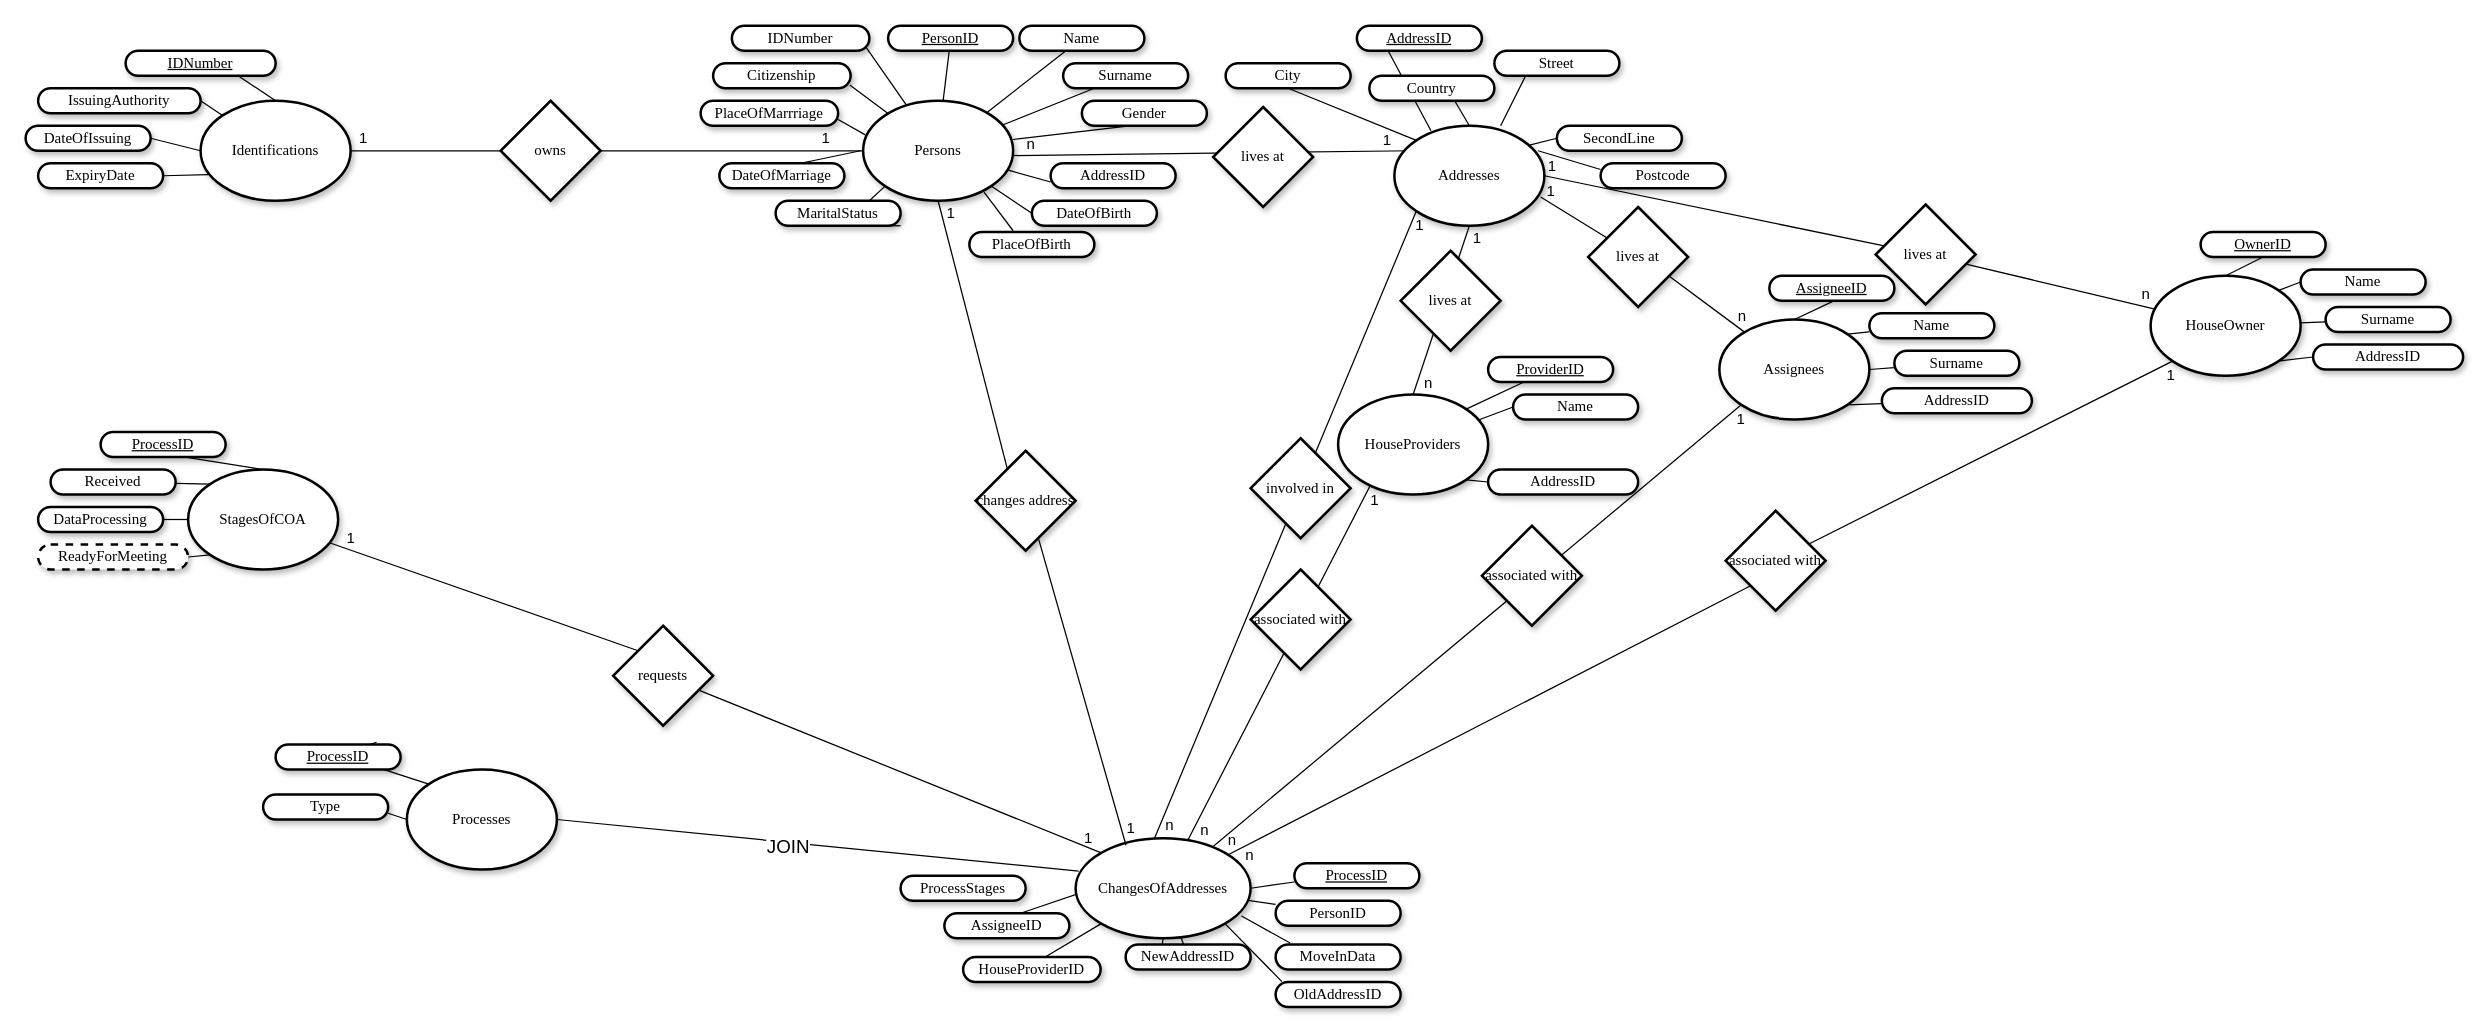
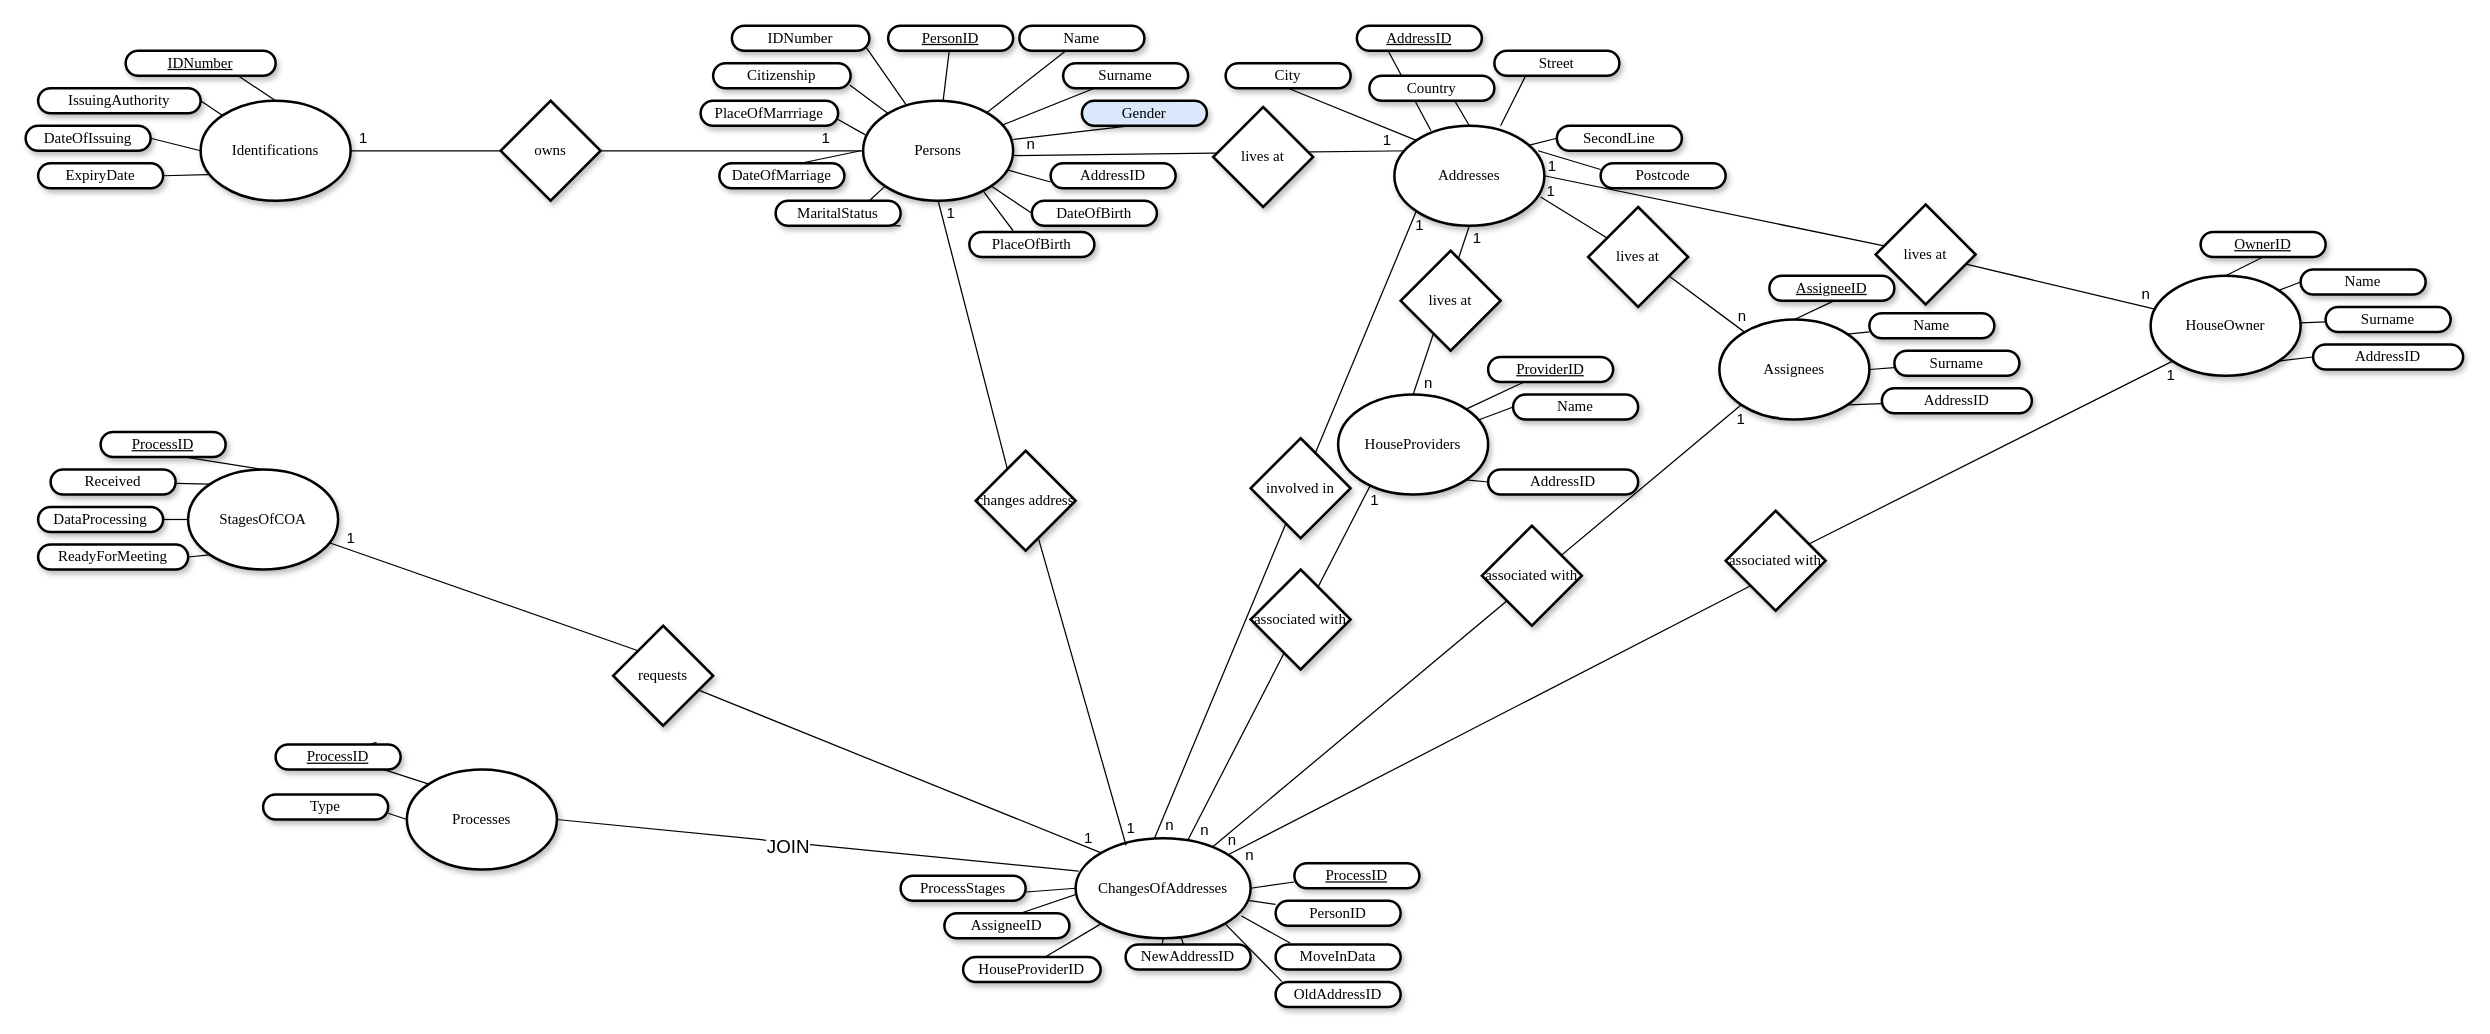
node "Gender": fillcolor #ffffff -> #dae8fc
node "ReadyForMeeting": style dashed -> solid
edge "ProcessStages" -- "ChangesOfAddresses": added
